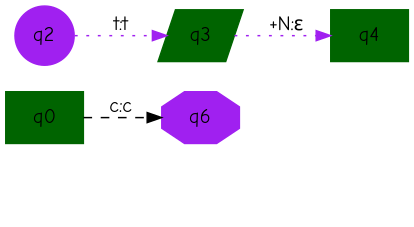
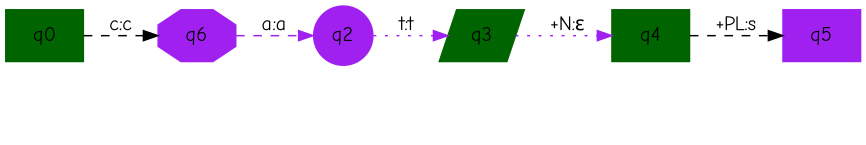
edge "q6" -> "q2": added, label "a:a"
node "q5": added
